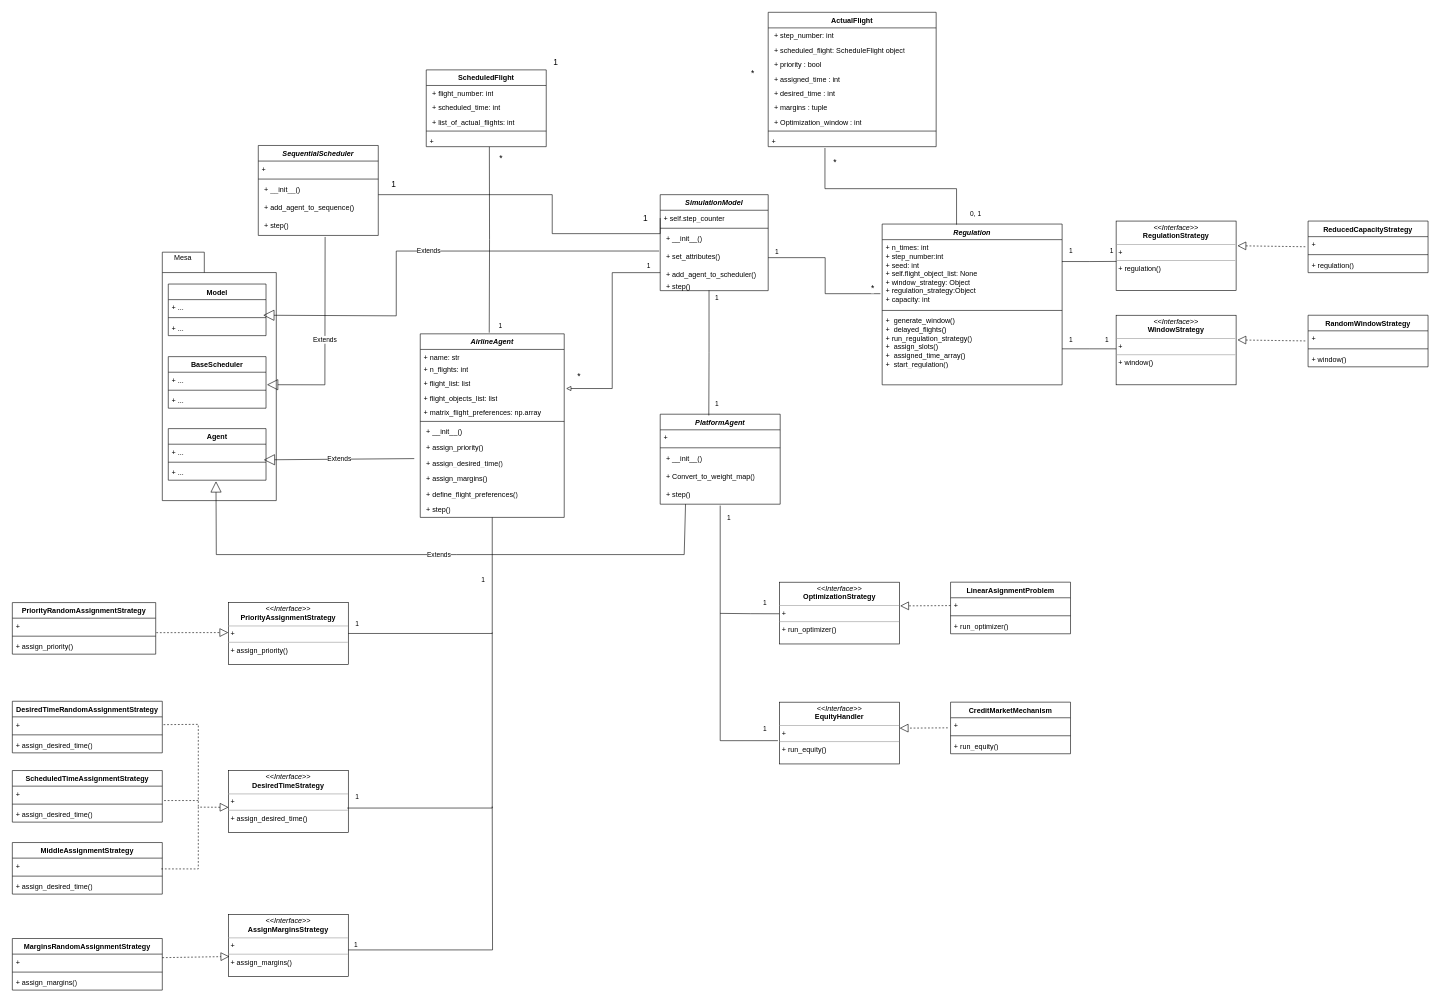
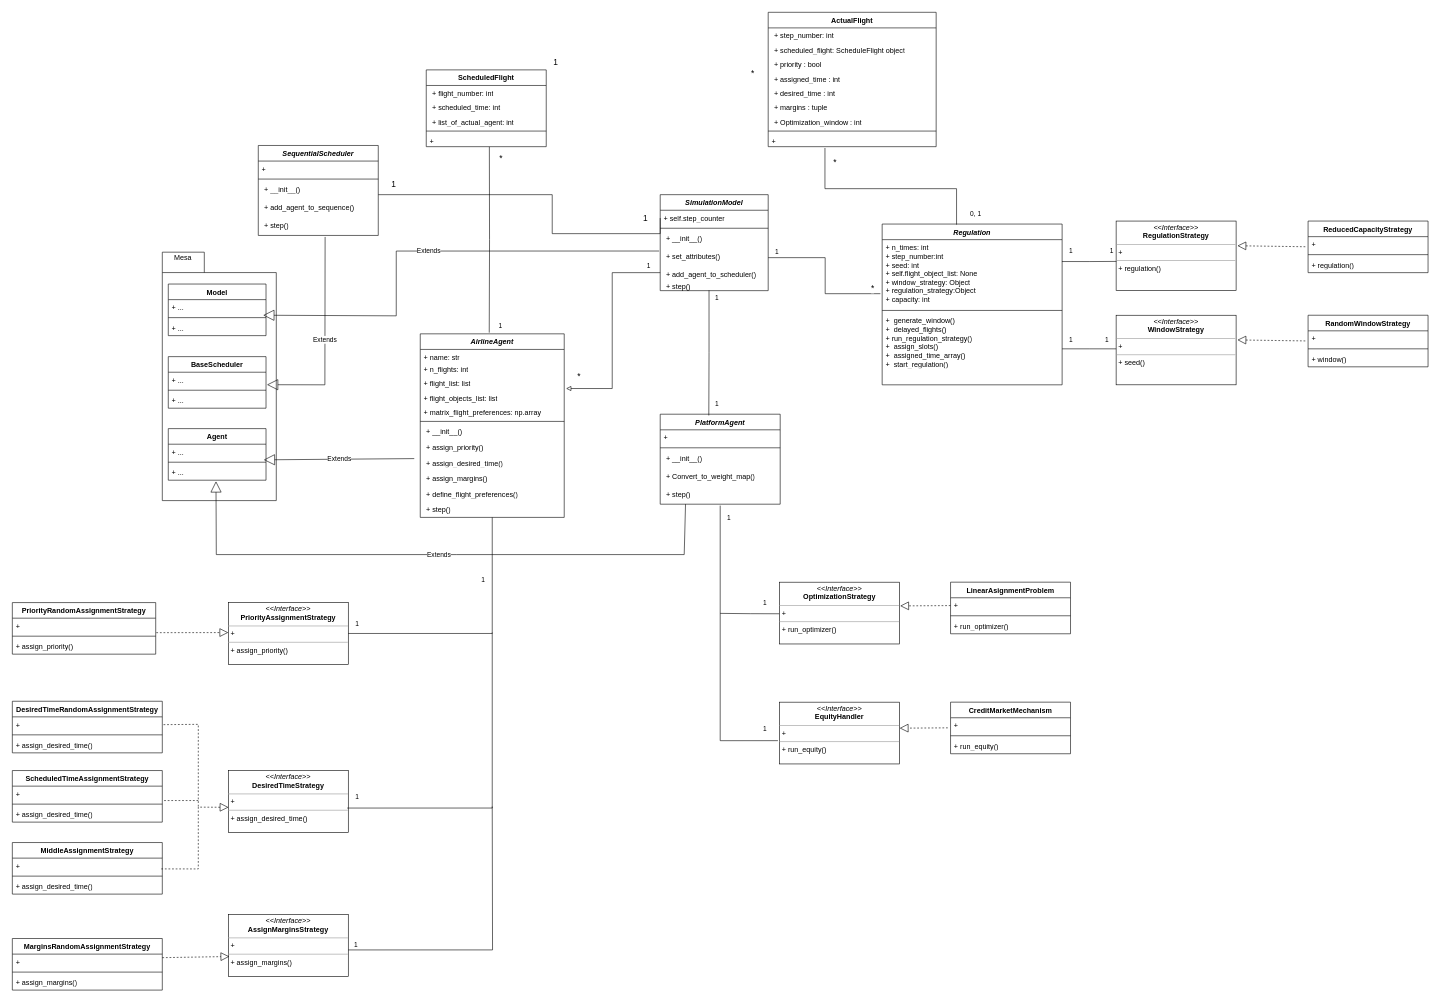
node "+ list_of_actual_flights: int": label "+ list_of_actual_flights: int" -> "+ list_of_actual_agent: int"
node "<<Interface>> WindowStrategy + + window()": label "<<Interface>> WindowStrategy + + window()" -> "<<Interface>> WindowStrategy + + seed()"
